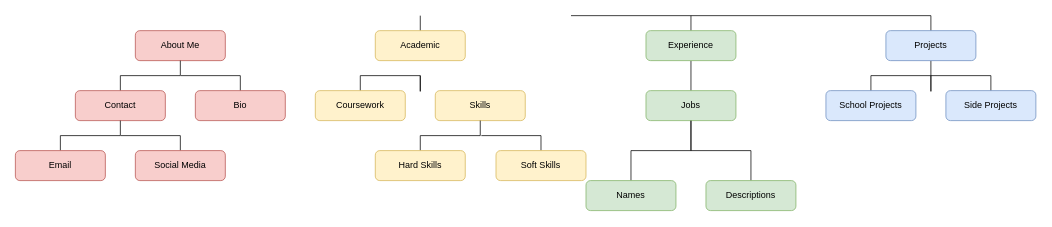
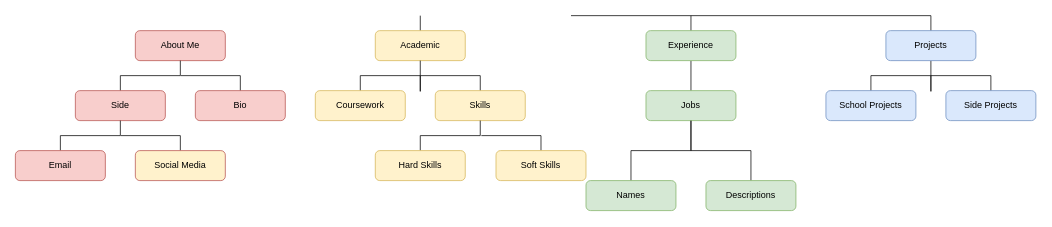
edge "Academic" -- "Skills": added
node "Contact": label "Contact" -> "Side"
node "Social Media": fillcolor #f8cecc -> #fff2cc
